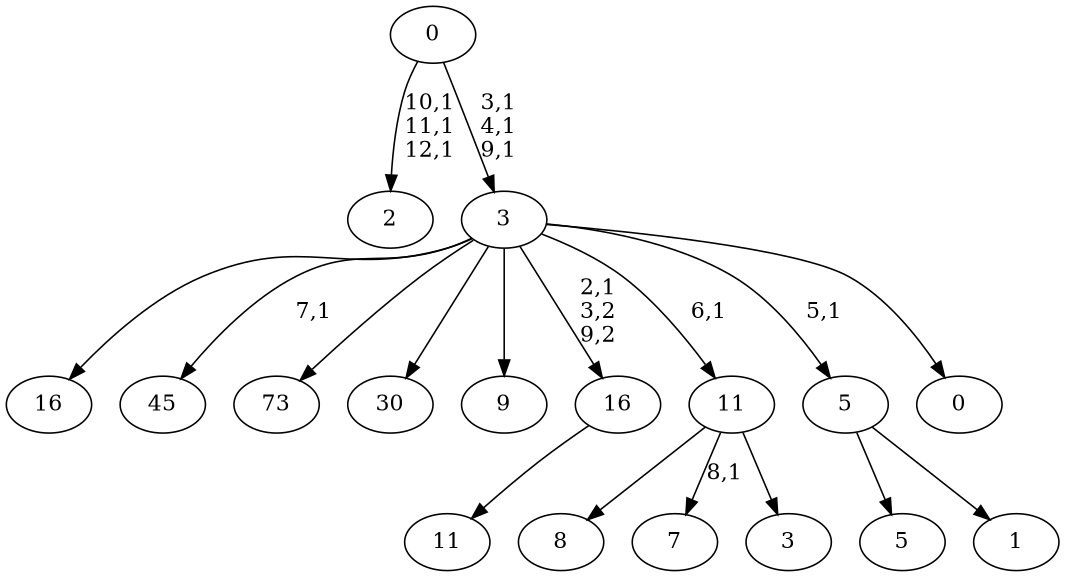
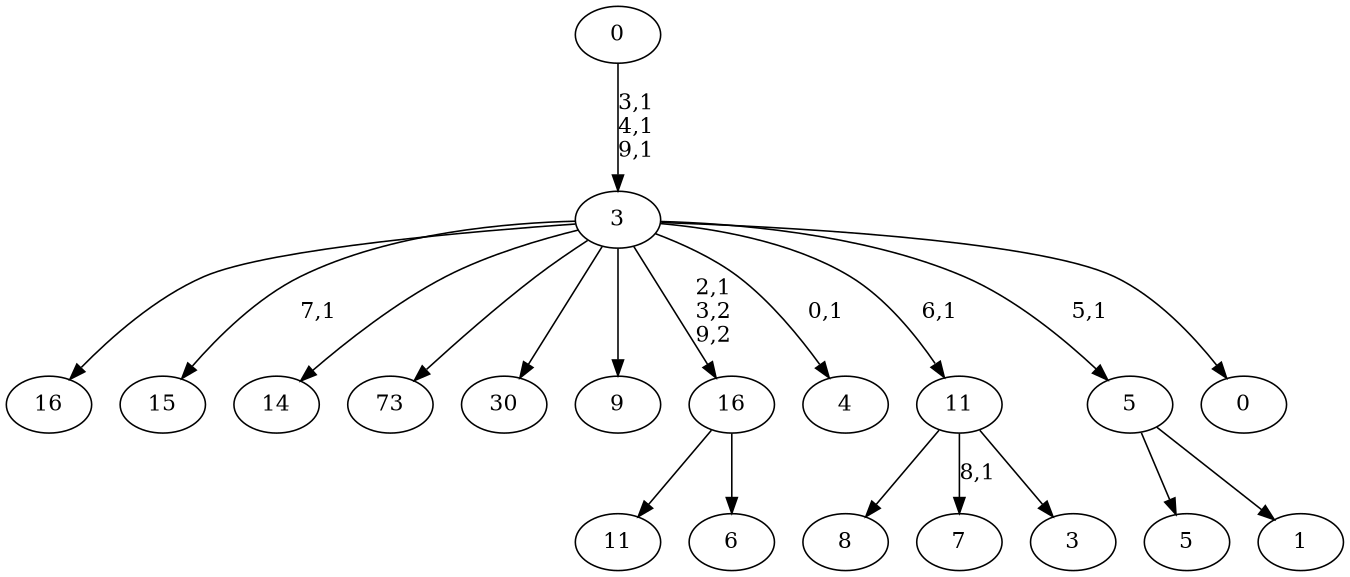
node "2": removed
node "45": label "45" -> "15"
node "14": added
node "4": added
node "6": added
